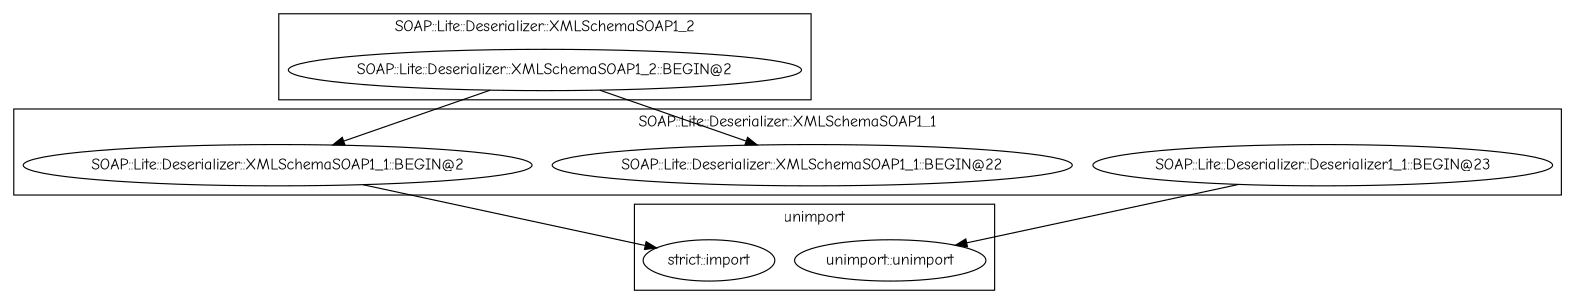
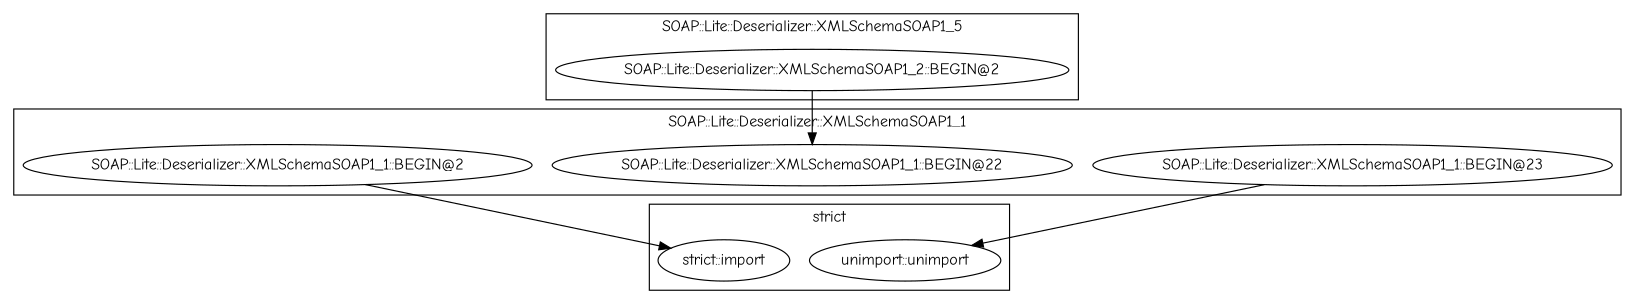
cluster "SOAP::Lite::Deserializer::XMLSchemaSOAP1_2": label "SOAP::Lite::Deserializer::XMLSchemaSOAP1_2" -> "SOAP::Lite::Deserializer::XMLSchemaSOAP1_5"
edge "SOAP::Lite::Deserializer::XMLSchemaSOAP1_2::BEGIN@2" -> "SOAP::Lite::Deserializer::XMLSchemaSOAP1_1::BEGIN@2": removed
node "SOAP::Lite::Deserializer::Deserializer1_1::BEGIN@23": label "SOAP::Lite::Deserializer::Deserializer1_1::BEGIN@23" -> "SOAP::Lite::Deserializer::XMLSchemaSOAP1_1::BEGIN@23"
cluster "unimport": label "unimport" -> "strict"
